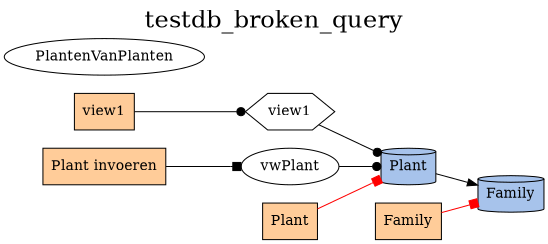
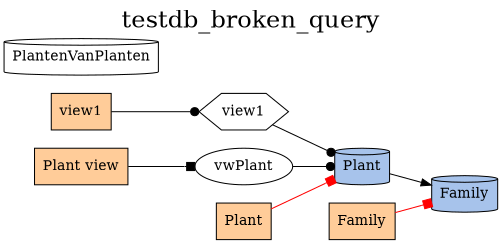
node "PlantenVanPlanten": shape ellipse -> cylinder
node "Plant invoeren": label "Plant invoeren" -> "Plant view"
